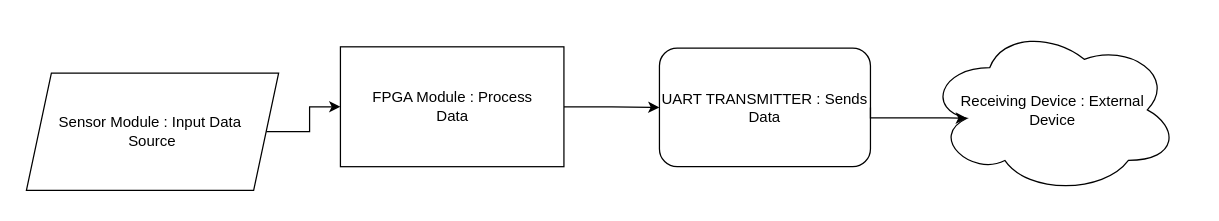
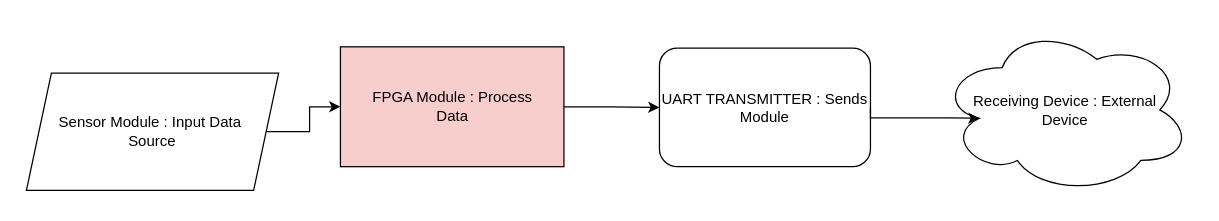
node "FPGA Module : Process Data": fillcolor #ffffff -> #f8cecc
node "UART TRANSMITTER : Sends Data": label "UART TRANSMITTER : Sends Data" -> "UART TRANSMITTER : Sends Module"
node "Receiving Device : External Device": moved (1053, 110) -> (1066, 110)
